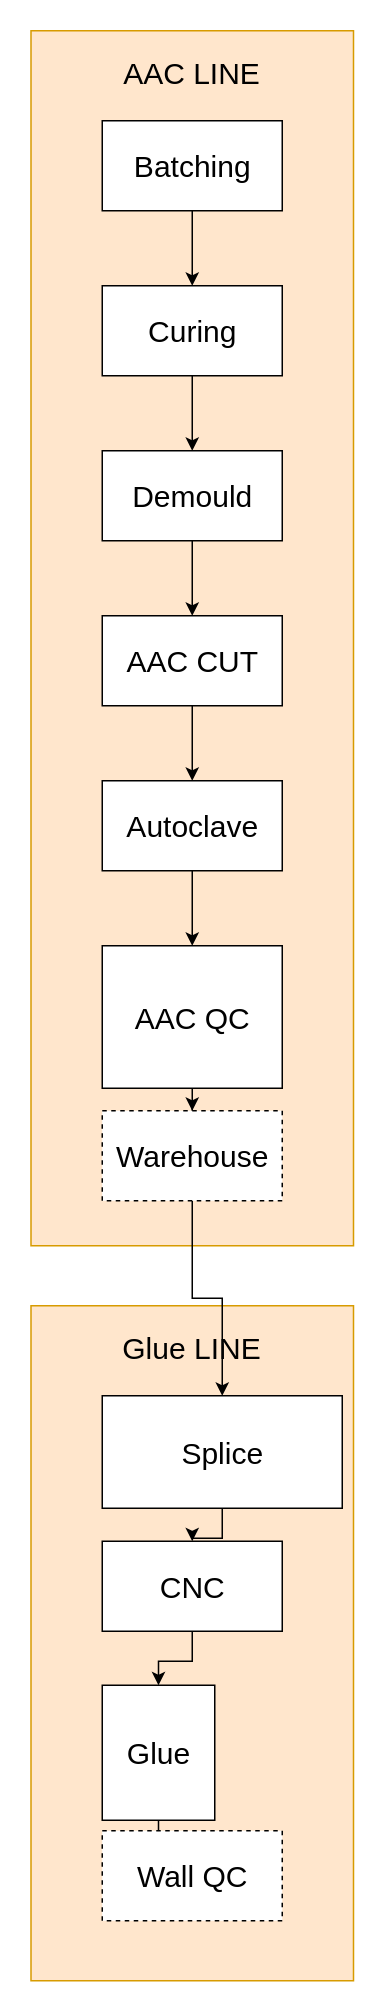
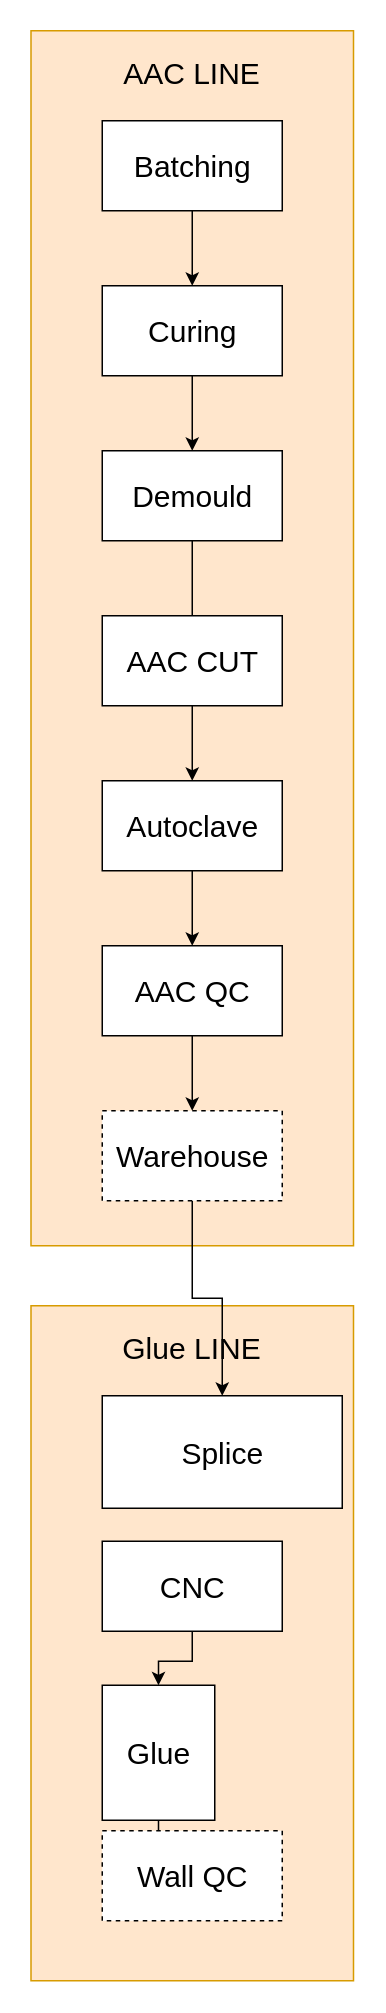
edge "Demould" -> "AAC CUT": arrowhead classic -> none
node "AAC QC": size 180x143 -> 180x90
edge "Splice" -> "CNC": removed
